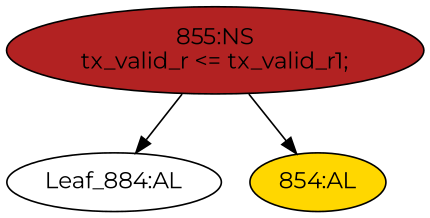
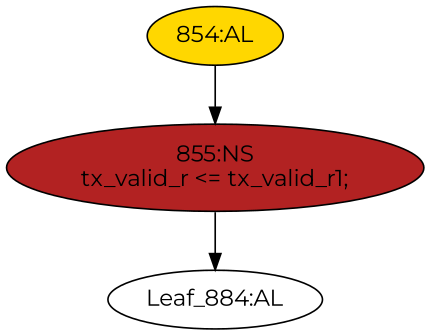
edge "855:NS tx_valid_r <= tx_valid_r1;" -> "854:AL": reversed
